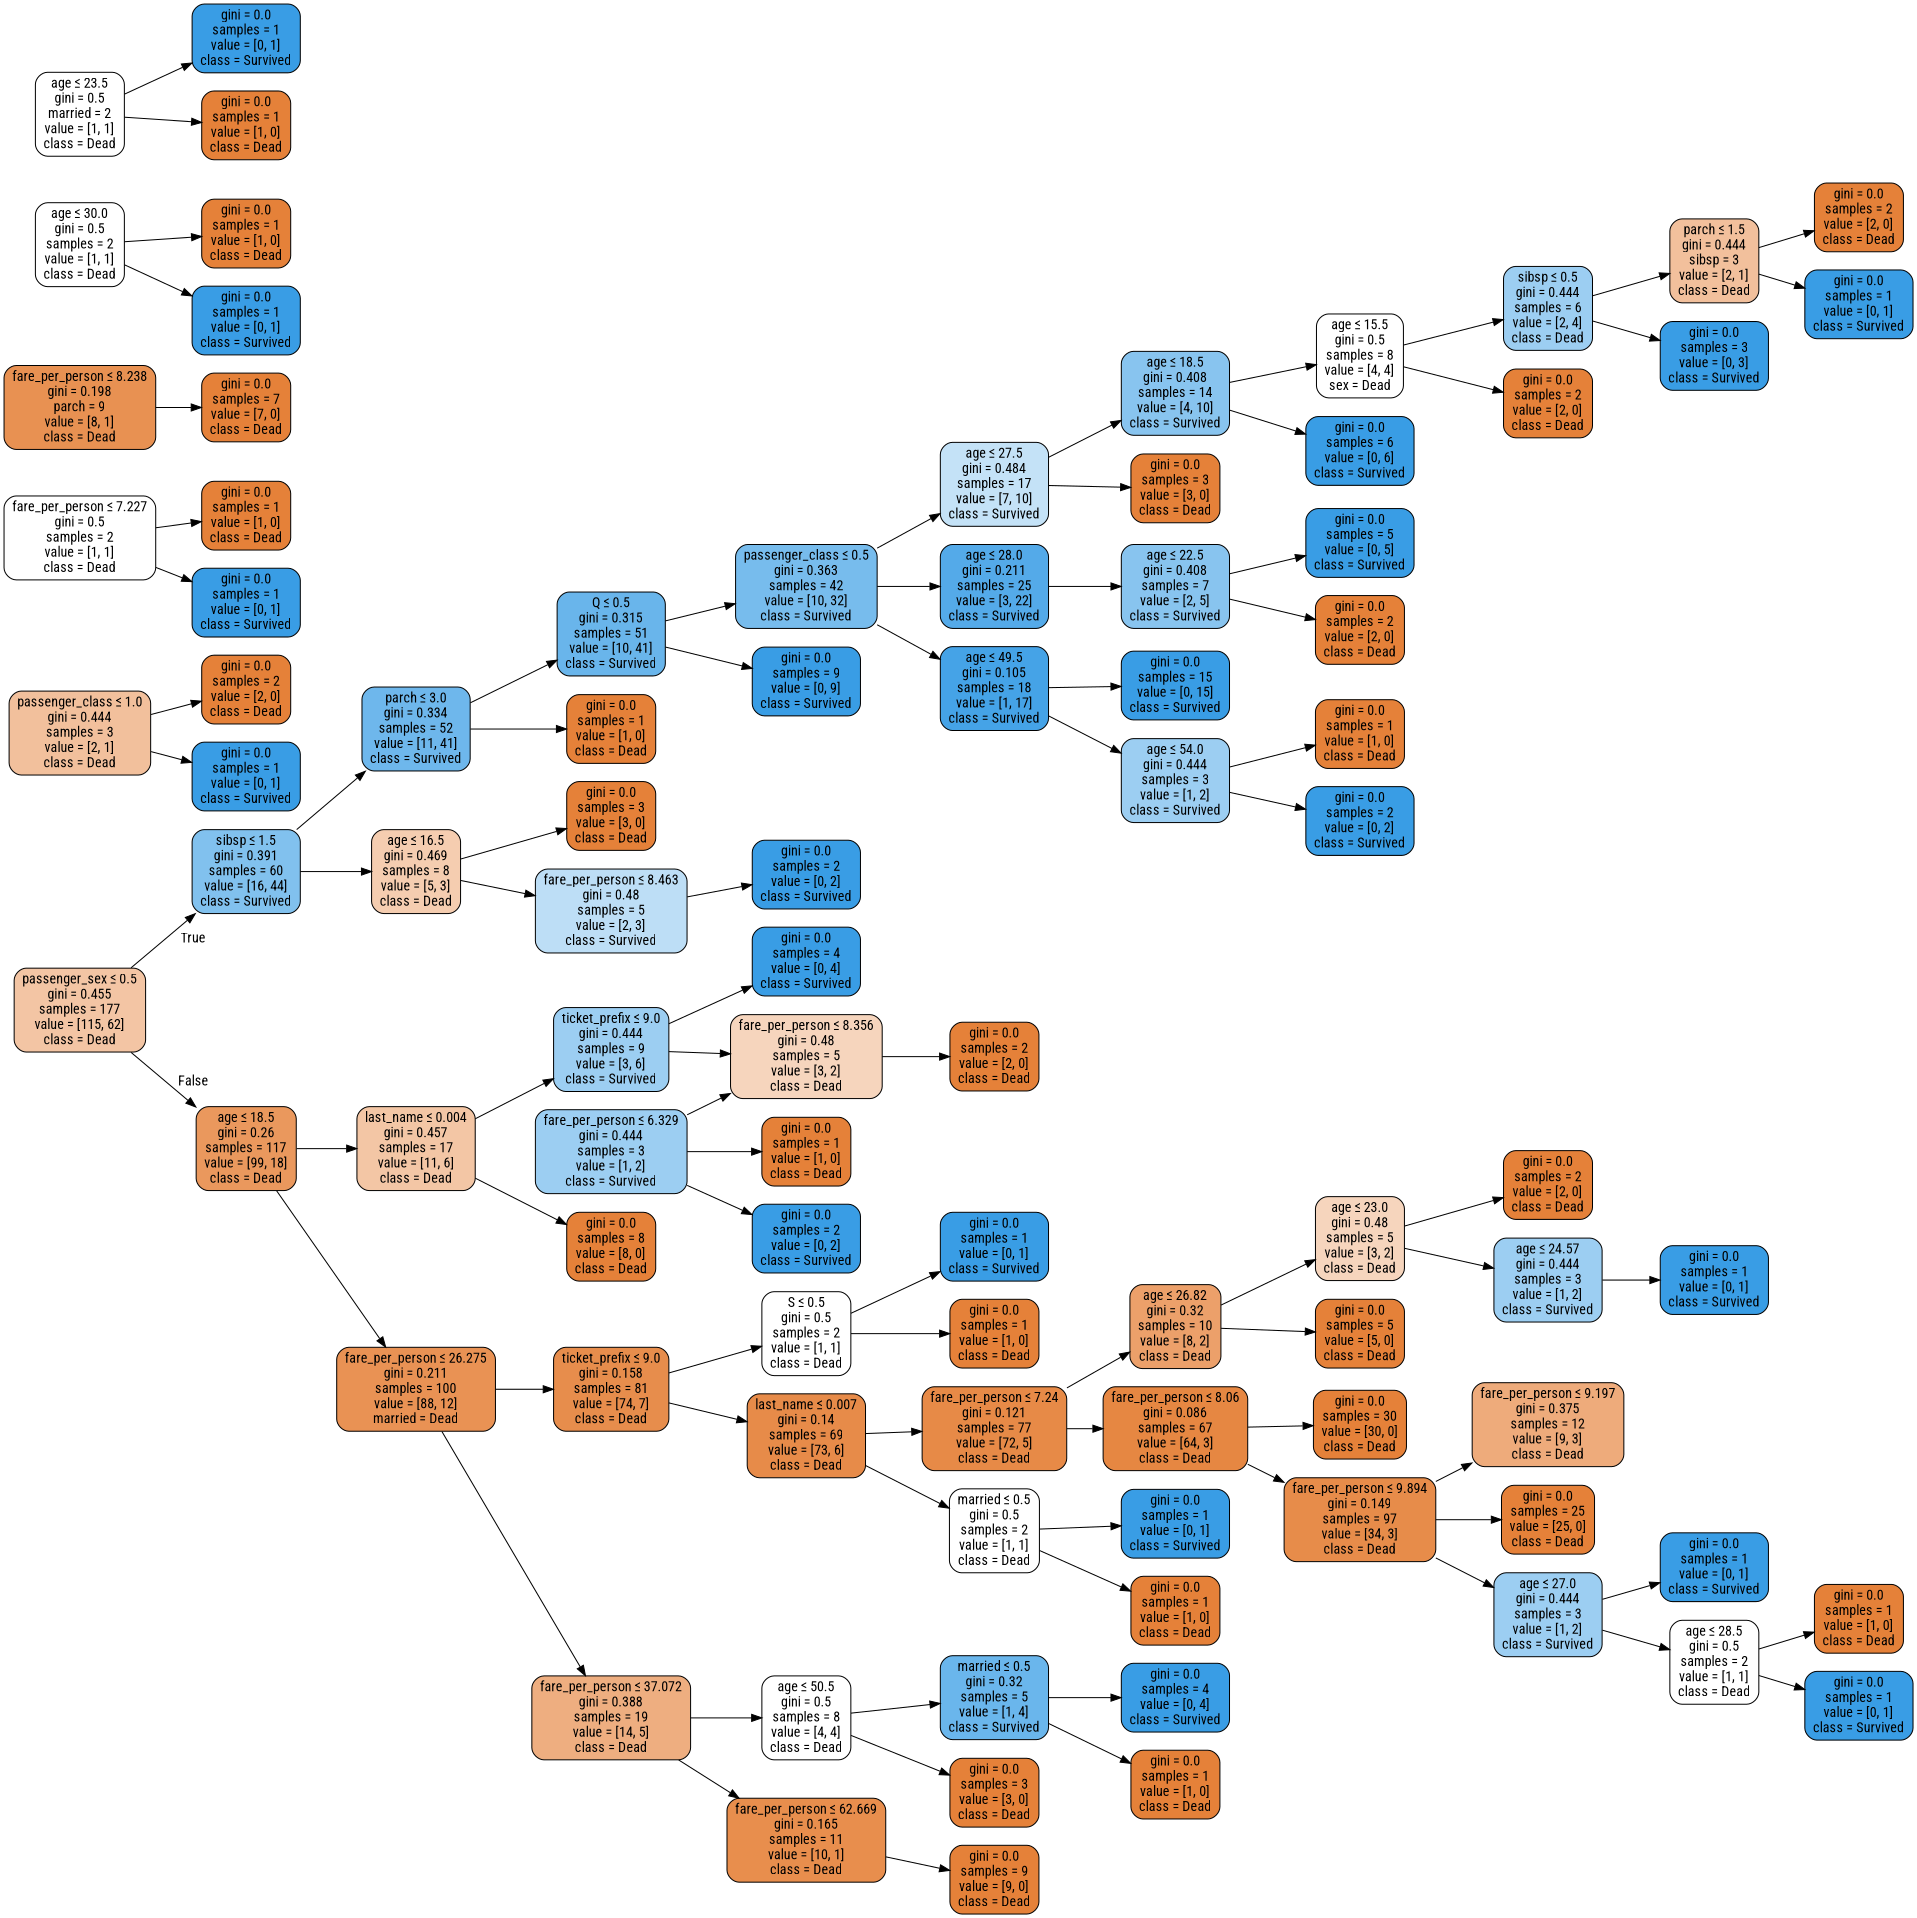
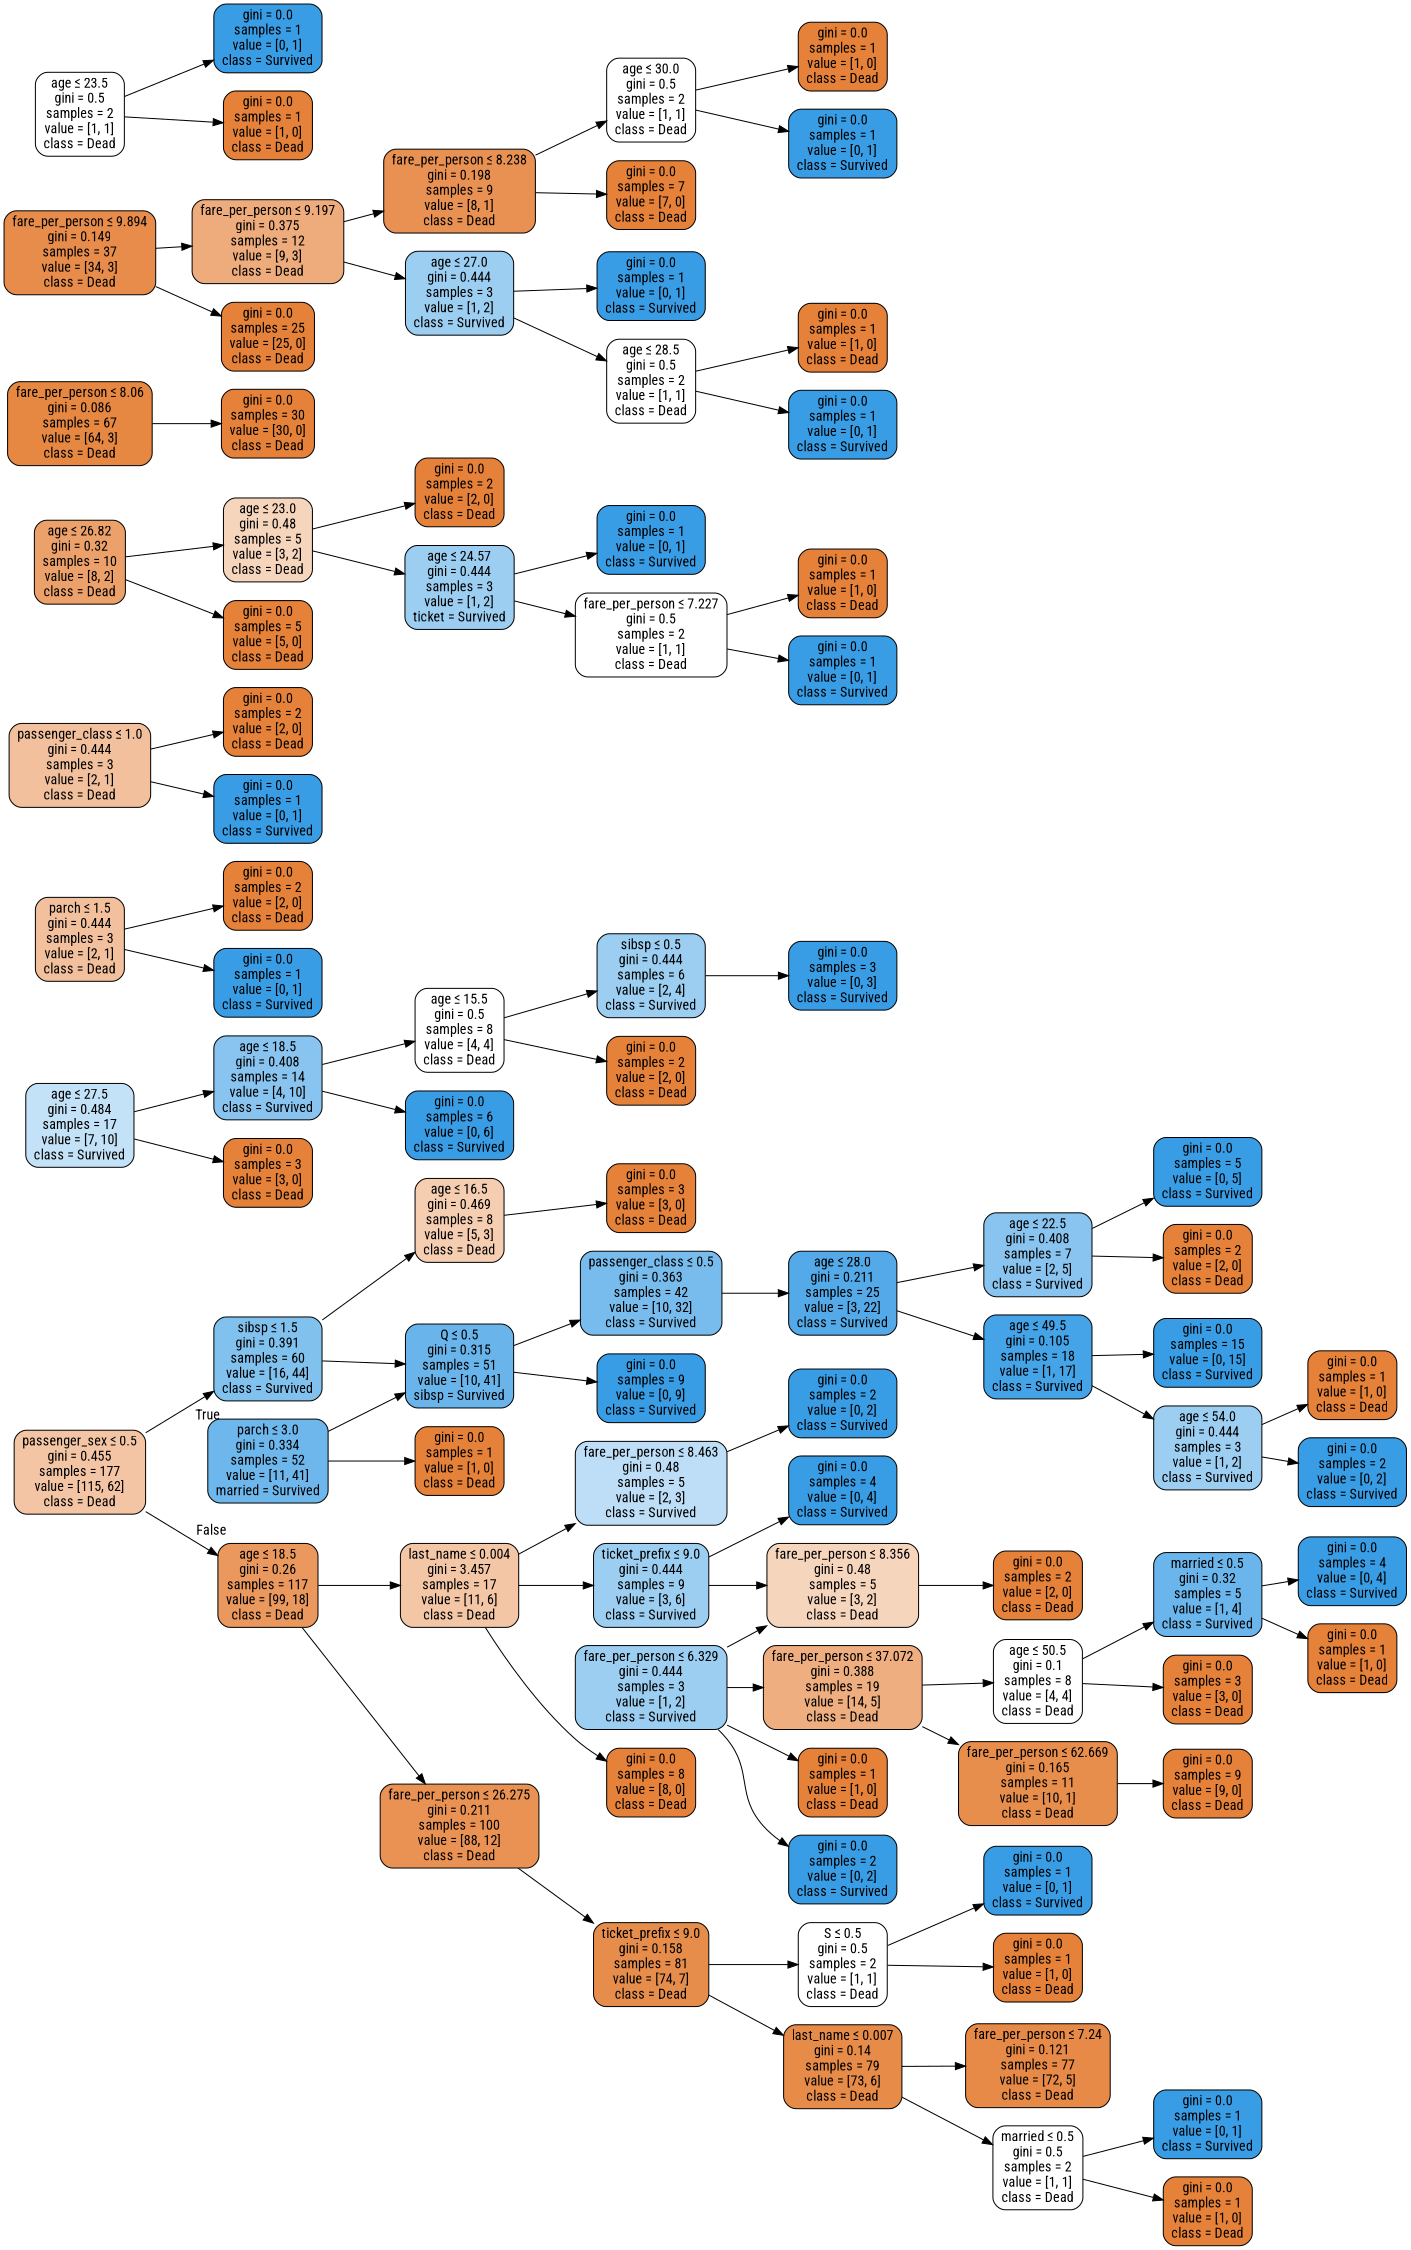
node "age ≤ 23.5": text "married = 2" -> "samples = 2"
edge "fare_per_person ≤ 8.238" -> "age ≤ 30.0": added
edge "fare_per_person ≤ 9.197" -> "fare_per_person ≤ 8.238": added
node "parch ≤ 1.5": text "sibsp = 3" -> "samples = 3"
edge "sibsp ≤ 0.5" -> "parch ≤ 1.5": removed
node "sibsp ≤ 0.5": text "class = Dead" -> "class = Survived"
node "age ≤ 15.5": text "sex = Dead" -> "class = Dead"
node "fare_per_person ≤ 8.238": text "parch = 9" -> "samples = 9"
edge "passenger_class ≤ 0.5" -> "age ≤ 27.5": removed
edge "age ≤ 24.57" -> "fare_per_person ≤ 7.227": added
edge "passenger_class ≤ 0.5" -> "age ≤ 49.5": now "age ≤ 28.0" -> "age ≤ 49.5"
node "Q ≤ 0.5": text "class = Survived" -> "sibsp = Survived"
node "parch ≤ 3.0": text "class = Survived" -> "married = Survived"
edge "sibsp ≤ 1.5" -> "parch ≤ 3.0": now "sibsp ≤ 1.5" -> "Q ≤ 0.5"
edge "age ≤ 16.5" -> "fare_per_person ≤ 8.463": now "last_name ≤ 0.004" -> "fare_per_person ≤ 8.463"
node "last_name ≤ 0.004": text "gini = 0.457" -> "gini = 3.457"
node "age ≤ 24.57": text "class = Survived" -> "ticket = Survived"
edge "fare_per_person ≤ 7.24" -> "age ≤ 26.82": removed
node "fare_per_person ≤ 26.275": text "married = Dead" -> "class = Dead"
edge "fare_per_person ≤ 7.24" -> "fare_per_person ≤ 8.06": removed
node "last_name ≤ 0.007": text "samples = 69" -> "samples = 79"
edge "fare_per_person ≤ 8.06" -> "fare_per_person ≤ 9.894": removed
node "fare_per_person ≤ 9.894": text "samples = 97" -> "samples = 37"
edge "fare_per_person ≤ 26.275" -> "fare_per_person ≤ 37.072": now "fare_per_person ≤ 6.329" -> "fare_per_person ≤ 37.072"
edge "fare_per_person ≤ 9.894" -> "age ≤ 27.0": now "fare_per_person ≤ 9.197" -> "age ≤ 27.0"
node "age ≤ 50.5": text "gini = 0.5" -> "gini = 0.1"
